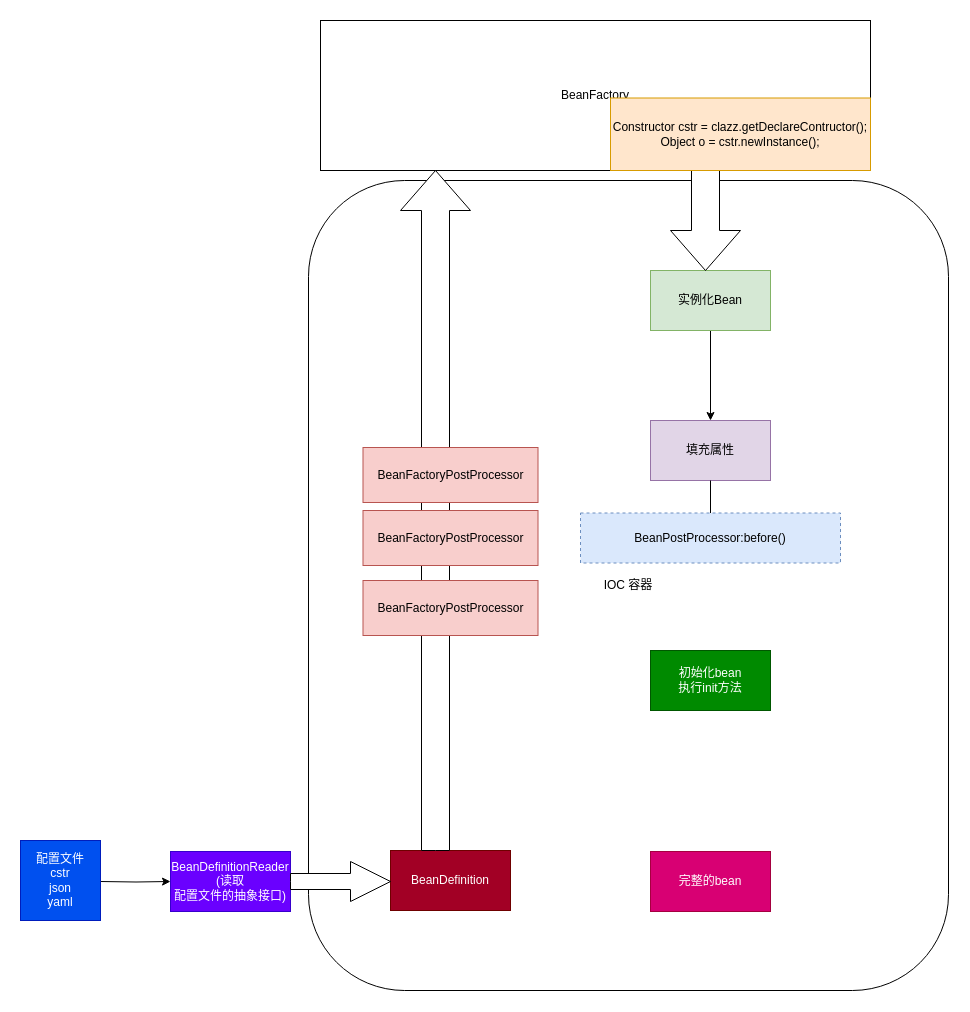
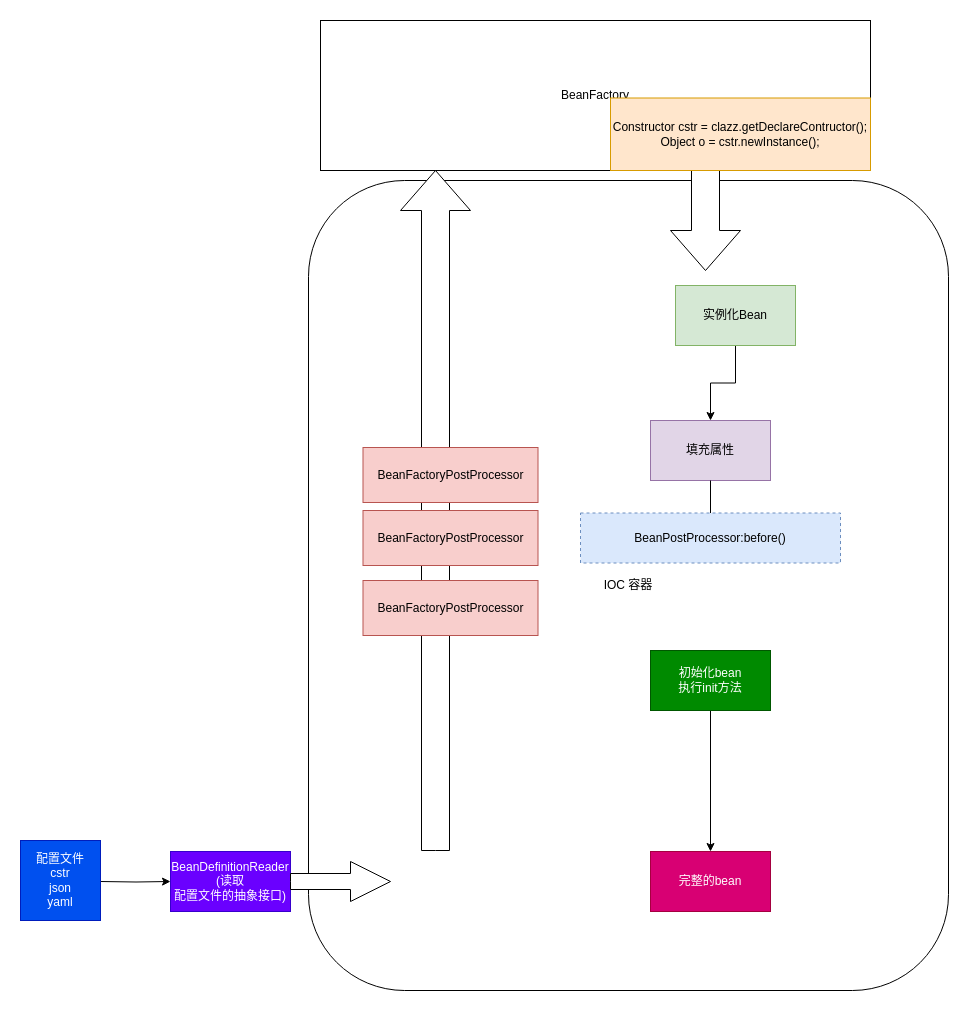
node "实例化Bean": moved (711, 301) -> (736, 316)
edge "初始化bean 执行init方法" -> "完整的bean": added
node "BeanDefinition": removed
